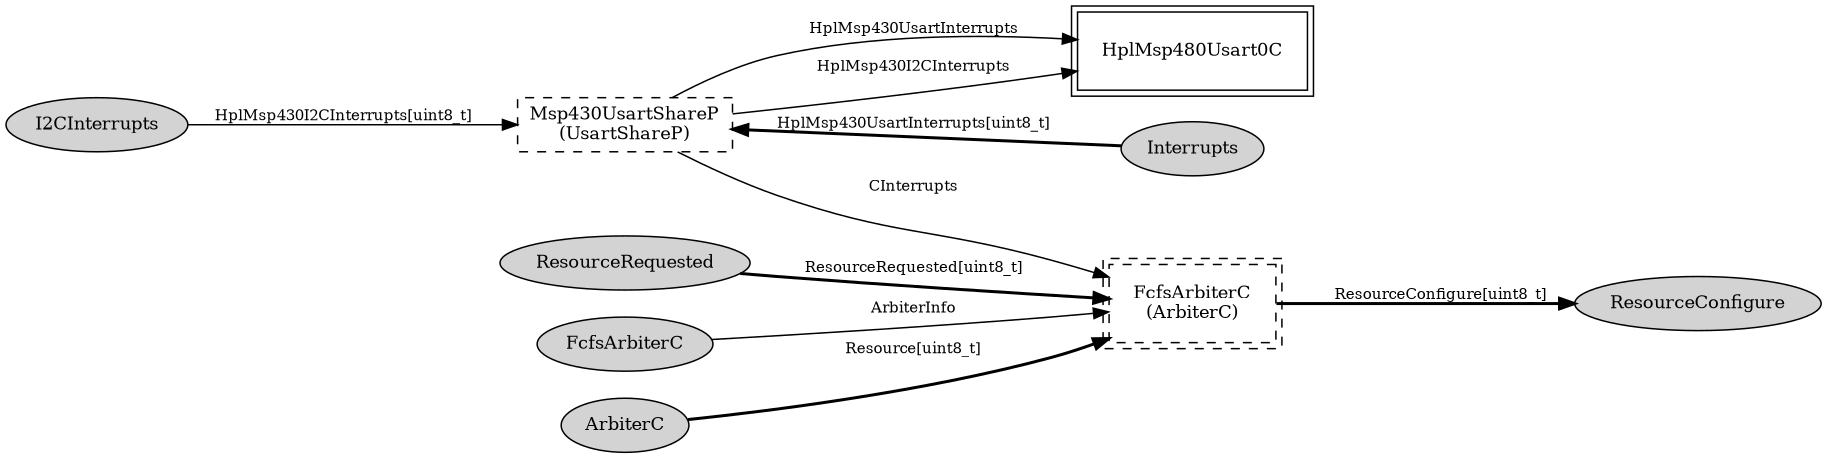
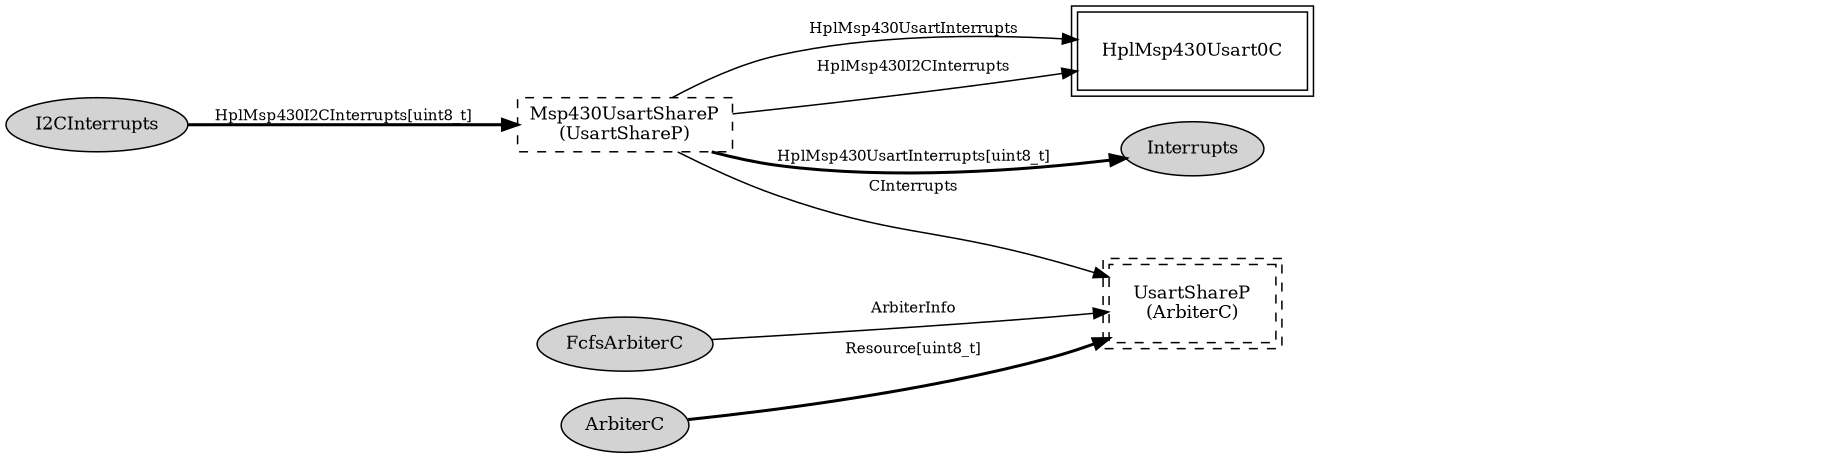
node "HplMsp480Usart0C": label "HplMsp480Usart0C" -> "HplMsp430Usart0C"
edge "I2CInterrupts" -> "Msp430UsartShareP (UsartShareP)": style solid -> bold
edge "Interrupts" -> "Msp430UsartShareP (UsartShareP)": reversed
node "ResourceRequested": removed
node "FcfsArbiterC (ArbiterC)": label "FcfsArbiterC (ArbiterC)" -> "UsartShareP (ArbiterC)"
node "ResourceConfigure": removed
